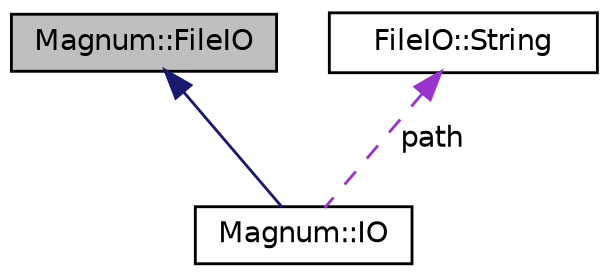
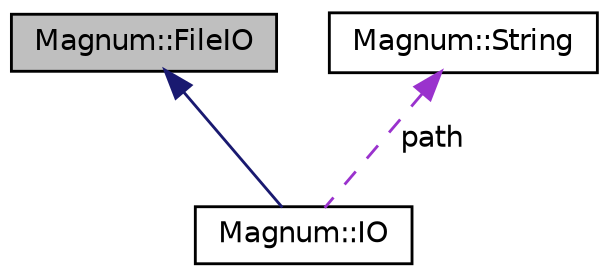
node "FileIO::String": label "FileIO::String" -> "Magnum::String"
